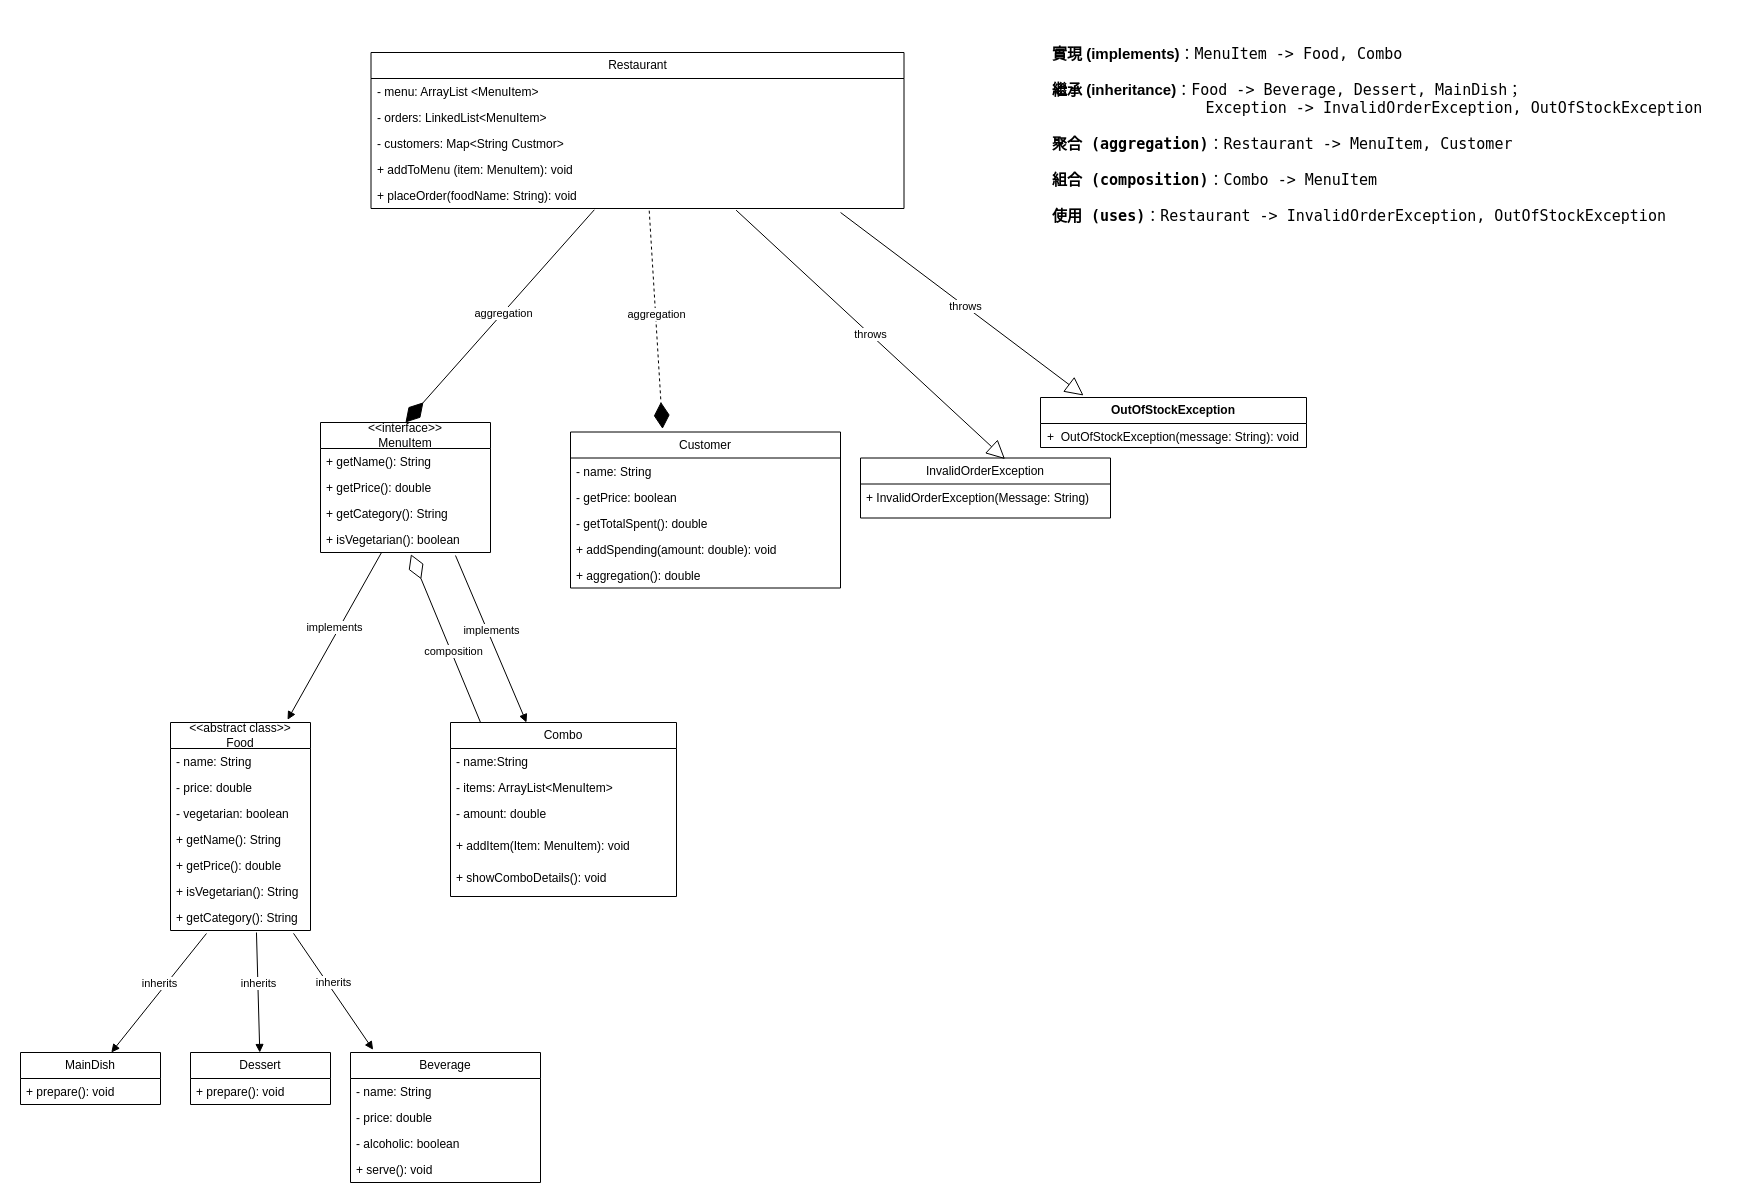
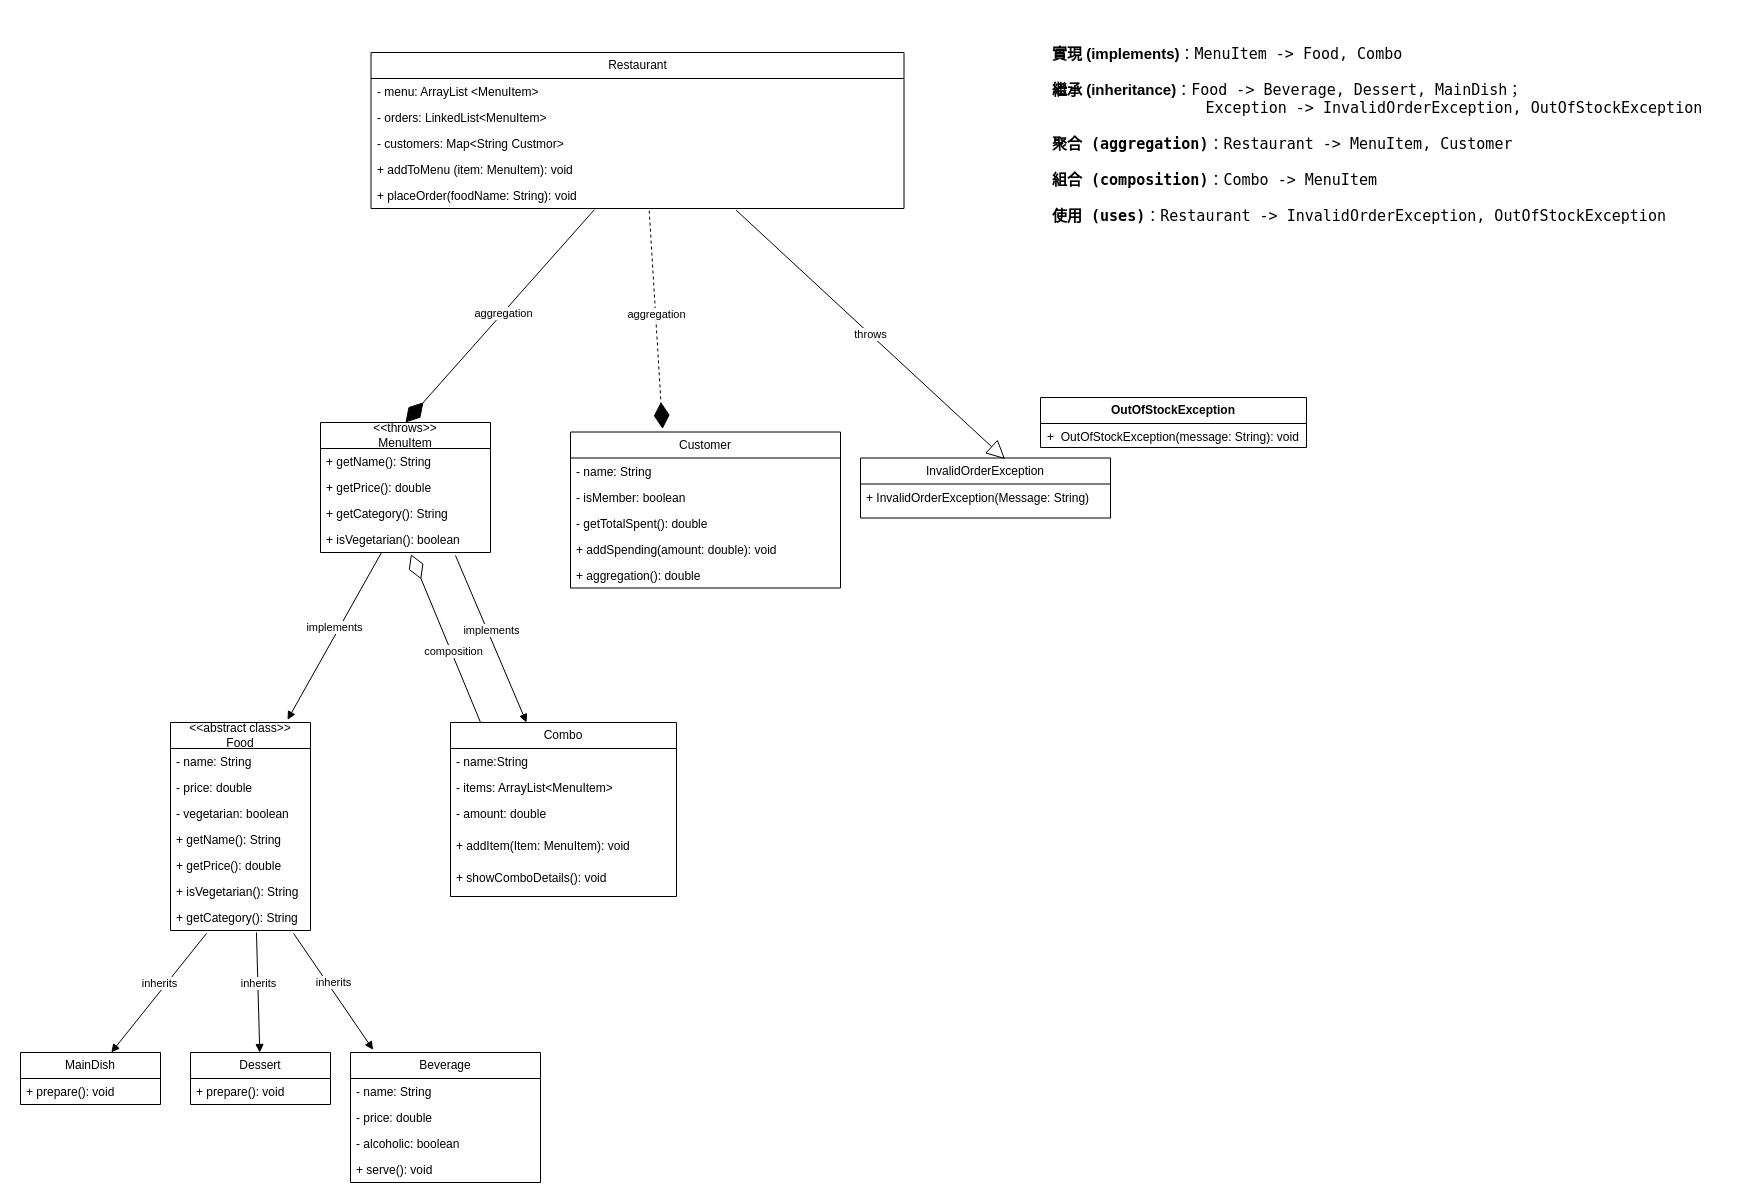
edge "+ placeOrder(foodName: String): void" -> "OutOfStockException": removed, label "throws"
node "<<interface>> MenuItem": label "<<interface>> MenuItem" -> "<<throws>> MenuItem"
node "- getPrice: boolean": label "- getPrice: boolean" -> "- isMember: boolean"
